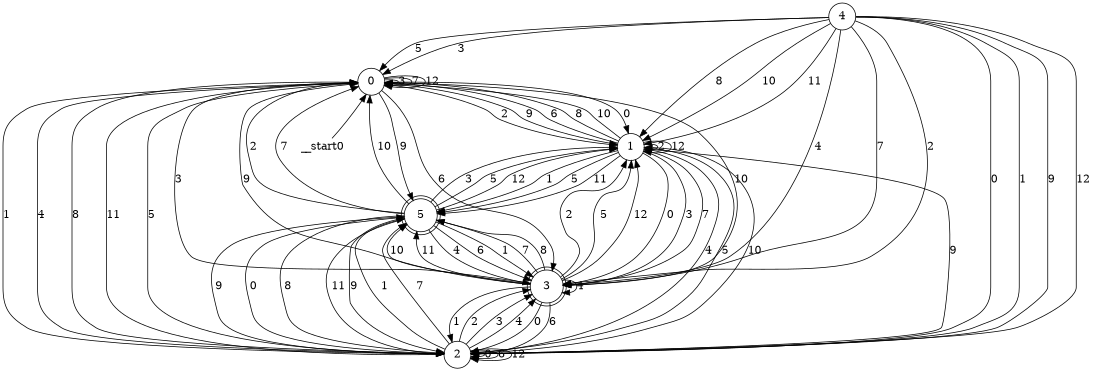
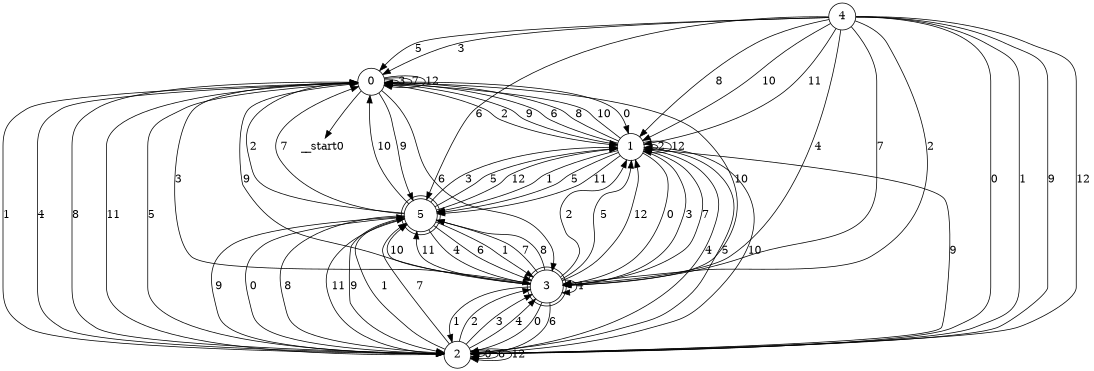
edge "4" -> "5": added, label "6"
edge "__start0" -> "0": reversed
